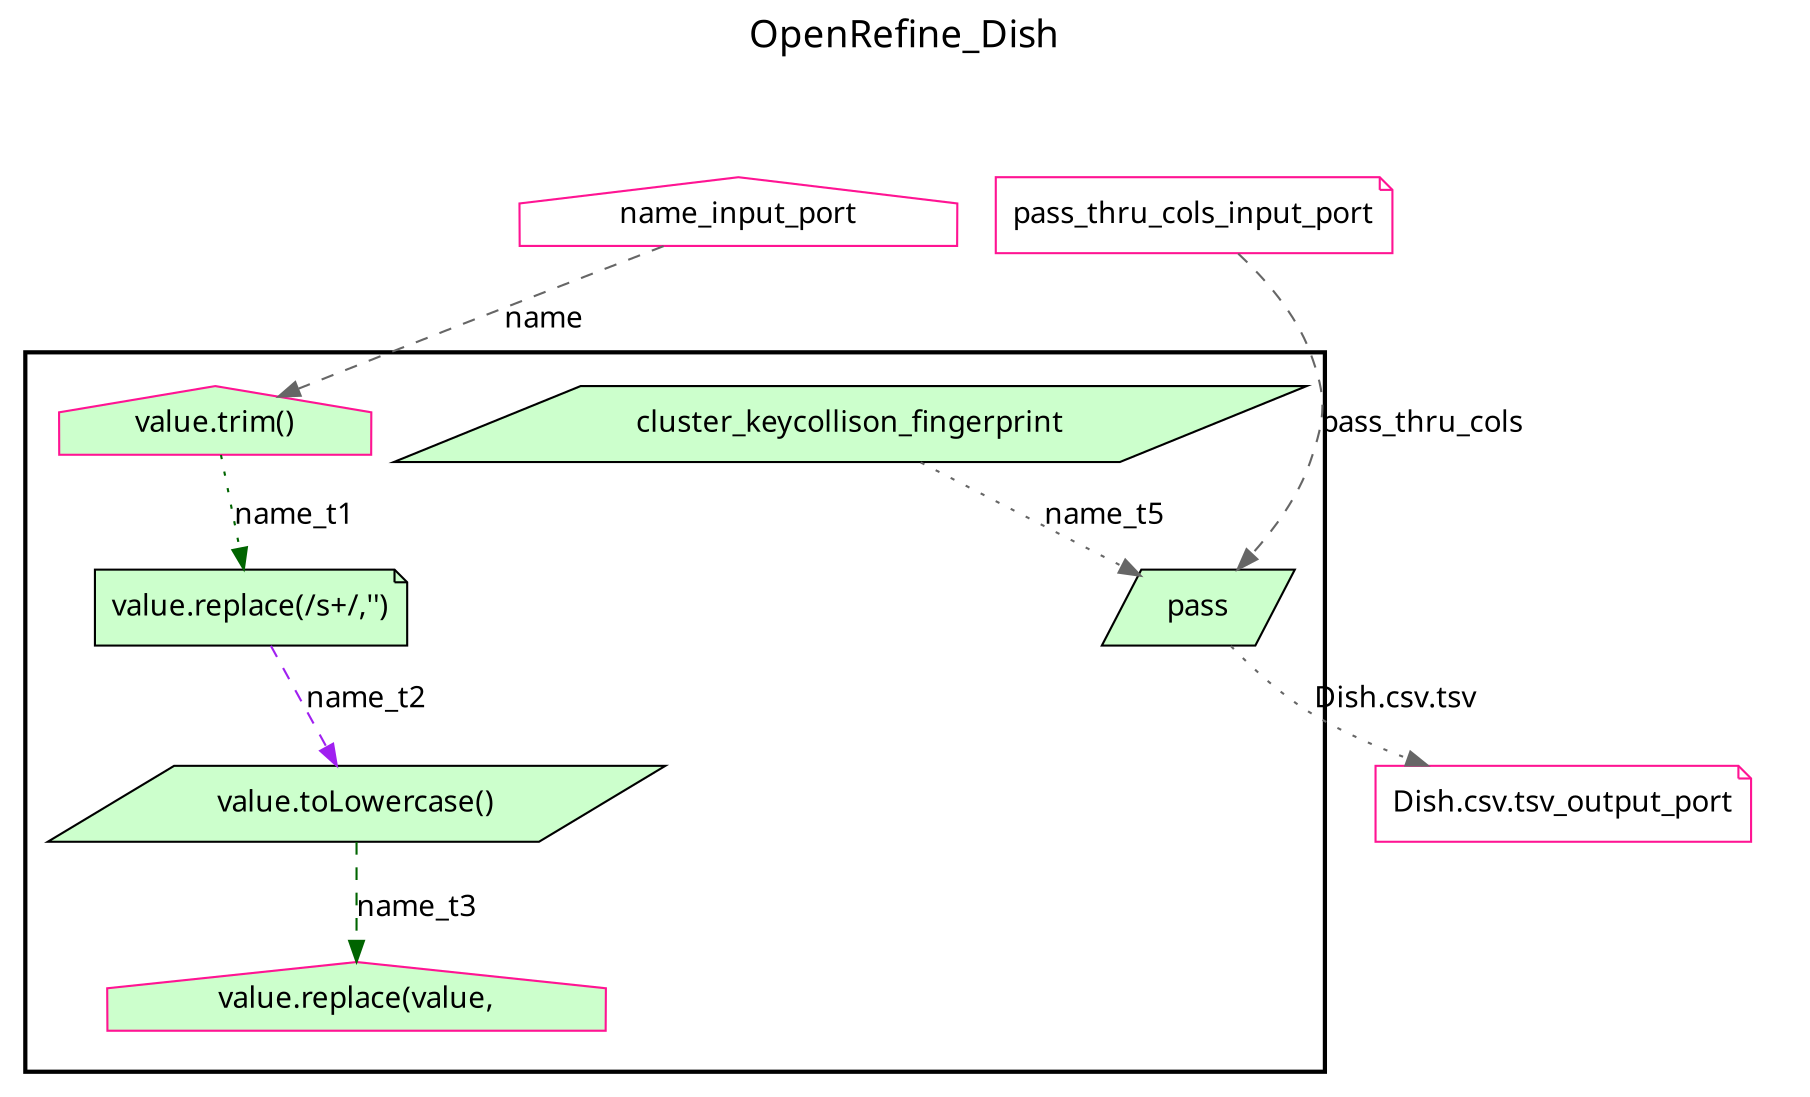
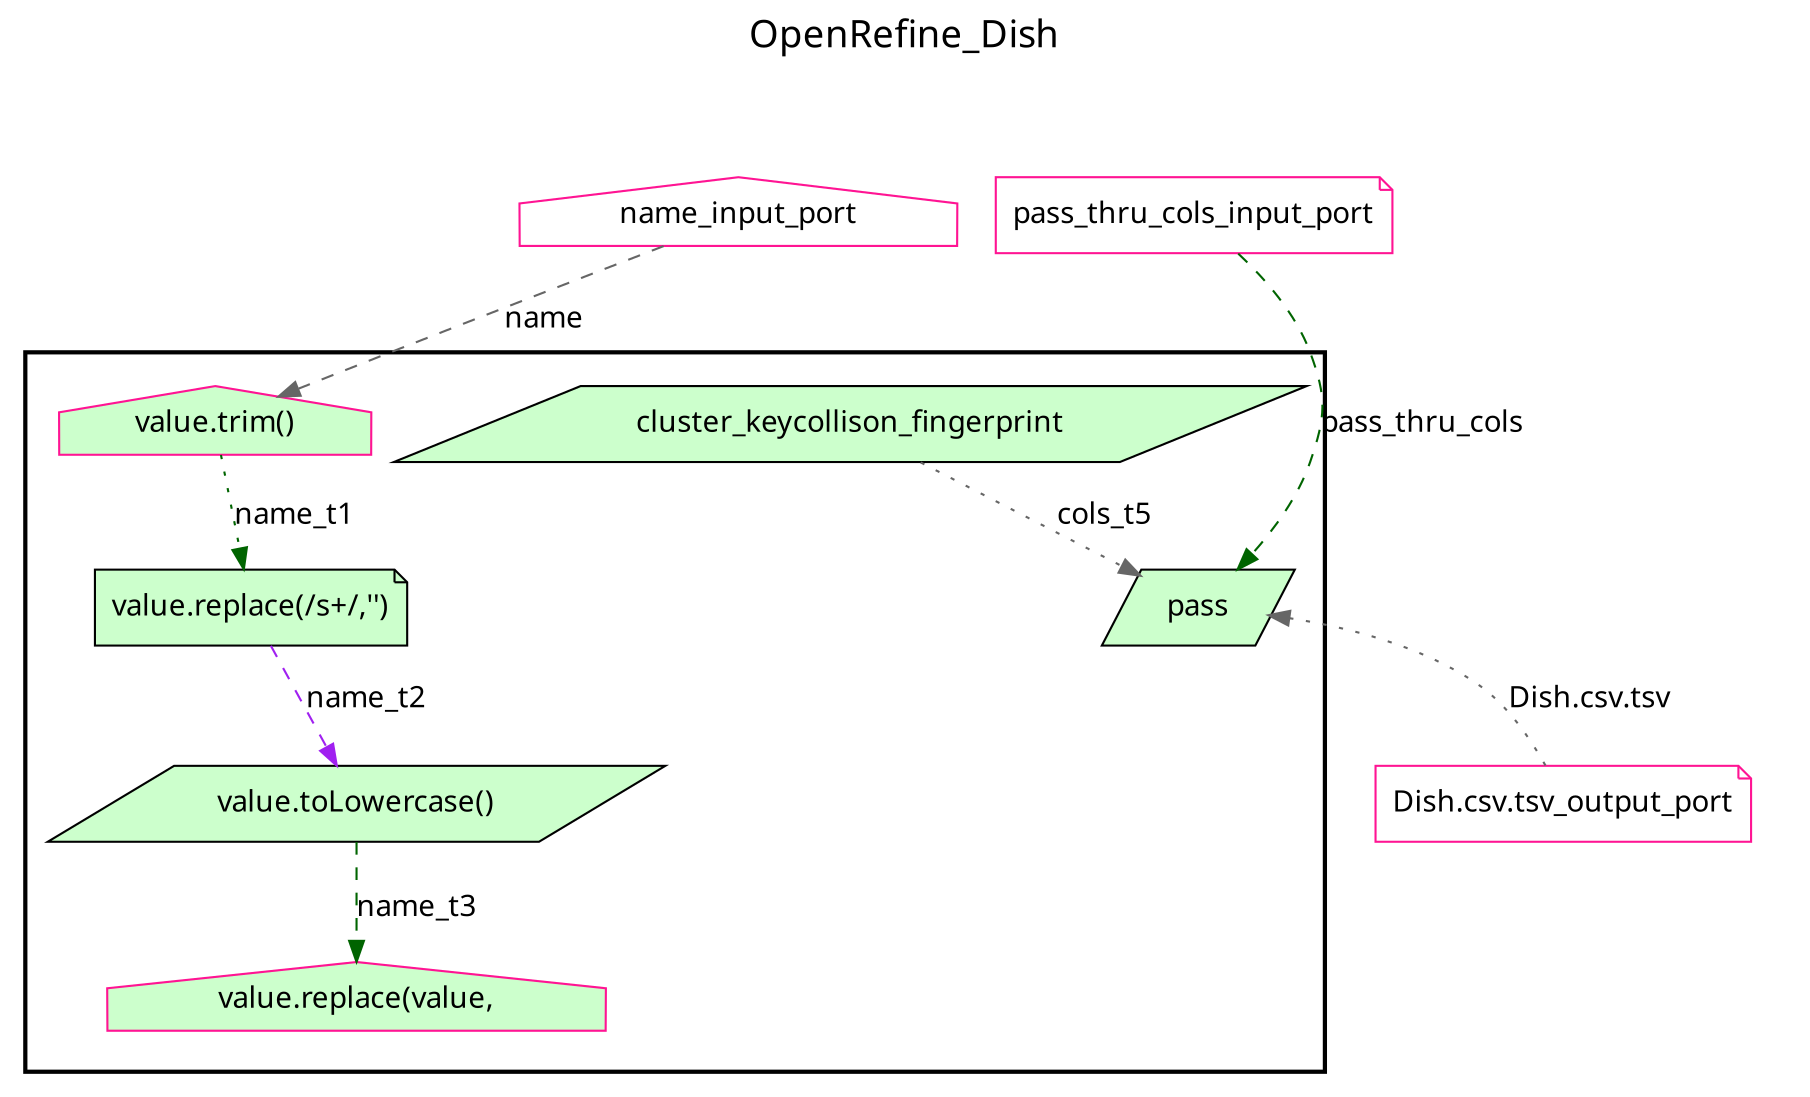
edge "pass_thru_cols_input_port" -> "pass": color gray40 -> darkgreen
edge "cluster_keycollison_fingerprint" -> "pass": label "name_t5" -> "cols_t5"
edge "pass" -> "Dish.csv.tsv_output_port": reversed
